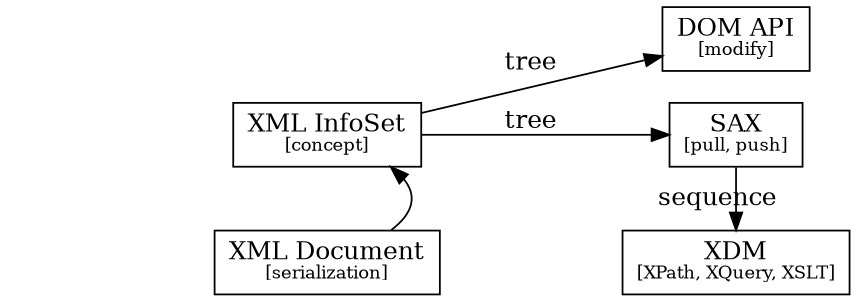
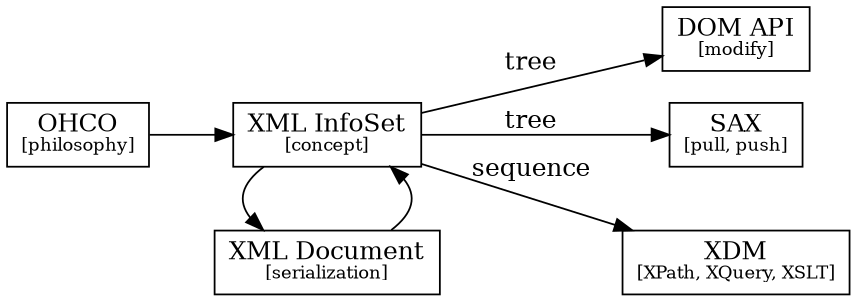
node "OHCO": added
edge "XML InfoSet" -> "XML Document": added
edge "SAX" -> "XDM": now "XML InfoSet" -> "XDM"
